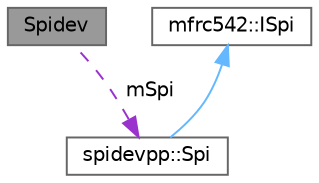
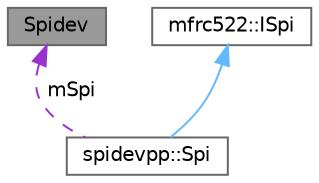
node "mfrc542::ISpi": label "mfrc542::ISpi" -> "mfrc522::ISpi"
edge "Spidev" -> "spidevpp::Spi": reversed
